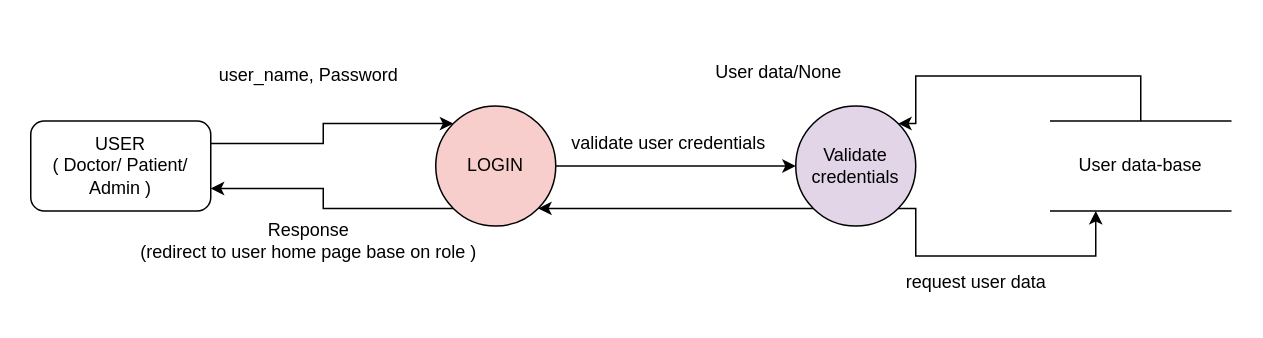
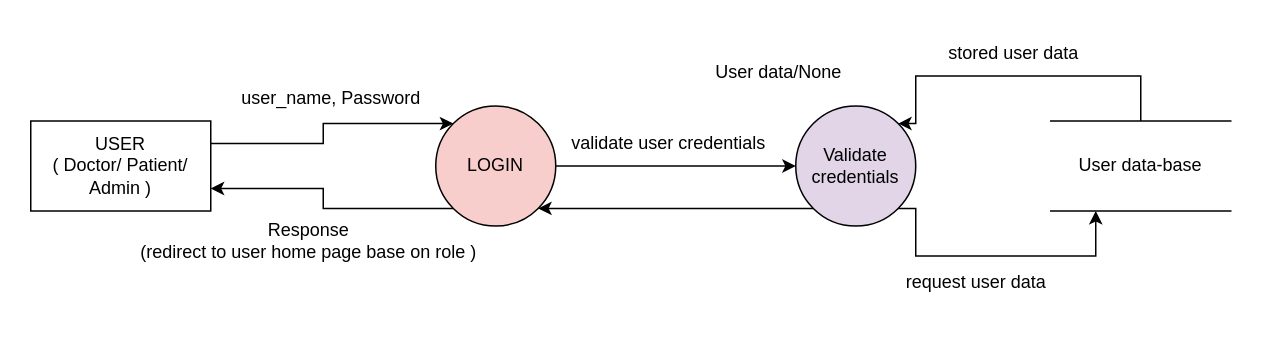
node "stored user data": added
node "user_name, Password": moved (308, 76) -> (331, 98)
node "USER ( Doctor/ Patient/ Admin )": shape rounded rectangle -> rectangle
